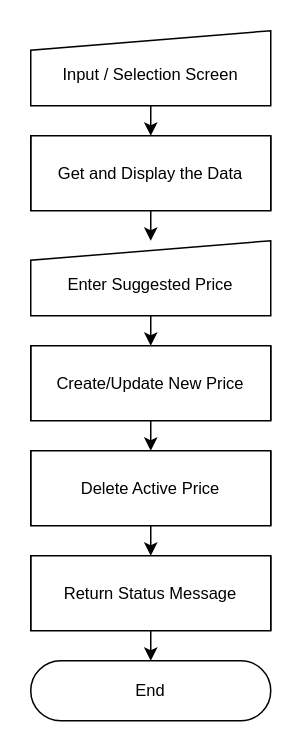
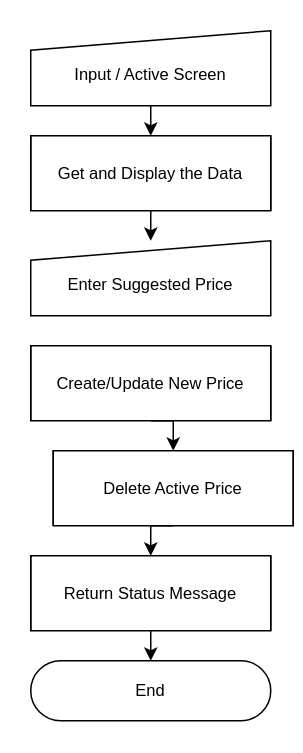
node "Input / Selection Screen": label "Input / Selection Screen" -> "Input / Active Screen"
edge "Enter Suggested Price" -> "Create/Update New Price": removed
node "Delete Active Price": moved (151, 488) -> (173, 488)
